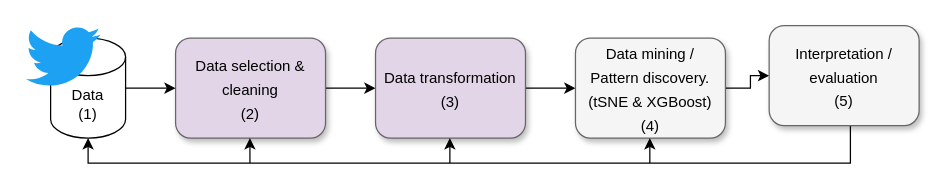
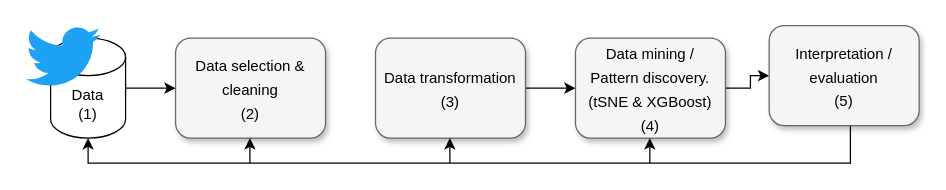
node "Data selection & cleaning (2)": fillcolor #e1d5e7 -> #f5f5f5
edge "Data selection & cleaning (2)" -> "Data transformation (3)": removed
node "Data transformation (3)": fillcolor #e1d5e7 -> #f5f5f5
